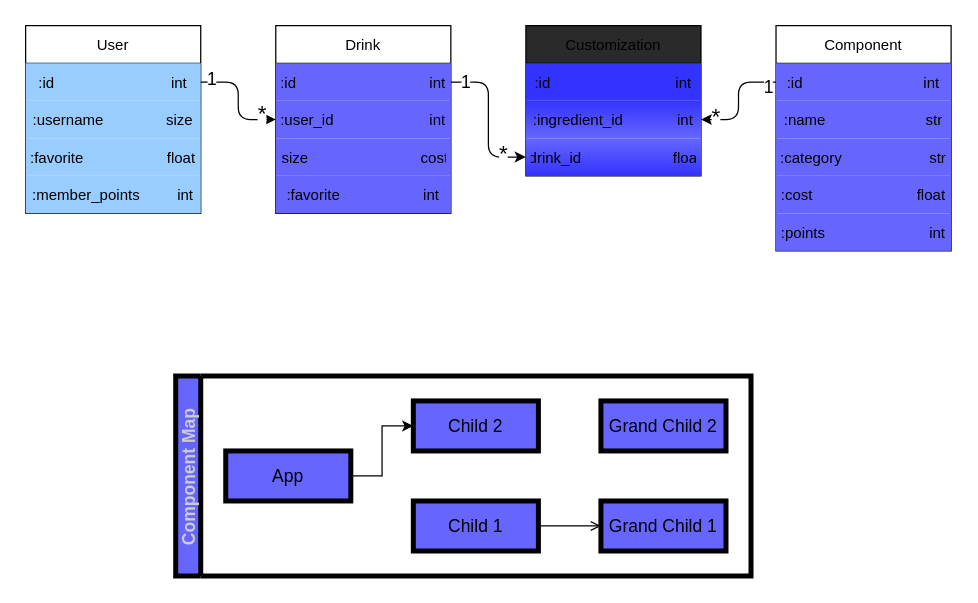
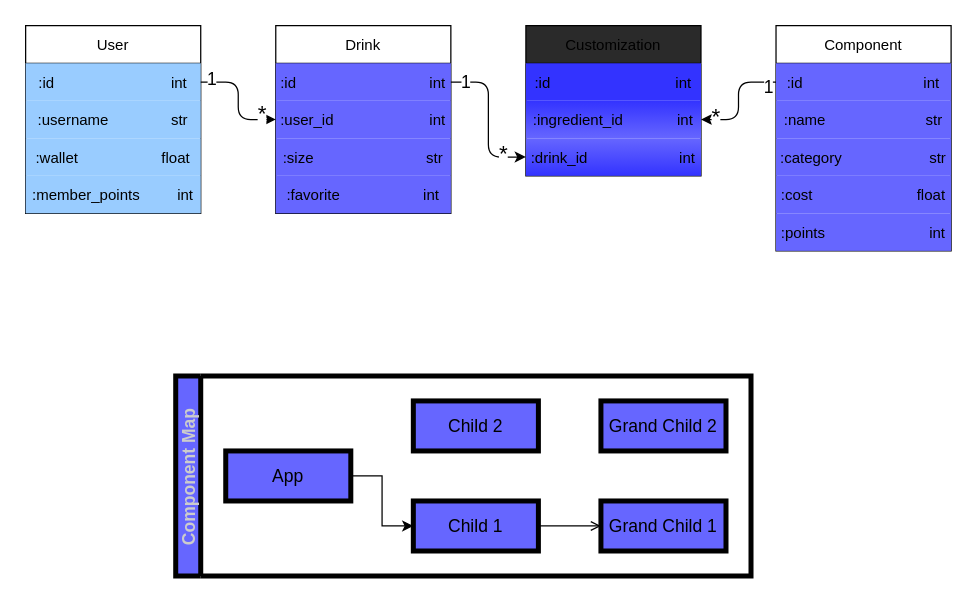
node ":username size": label ":username size" -> ":username str"
node ":favorite float": label ":favorite float" -> ":wallet float"
node ":size cost": label ":size cost" -> ":size str"
node ":drink_id float": label ":drink_id float" -> ":drink_id int"
edge "App" -> "Child 2": now "App" -> "Child 1"
